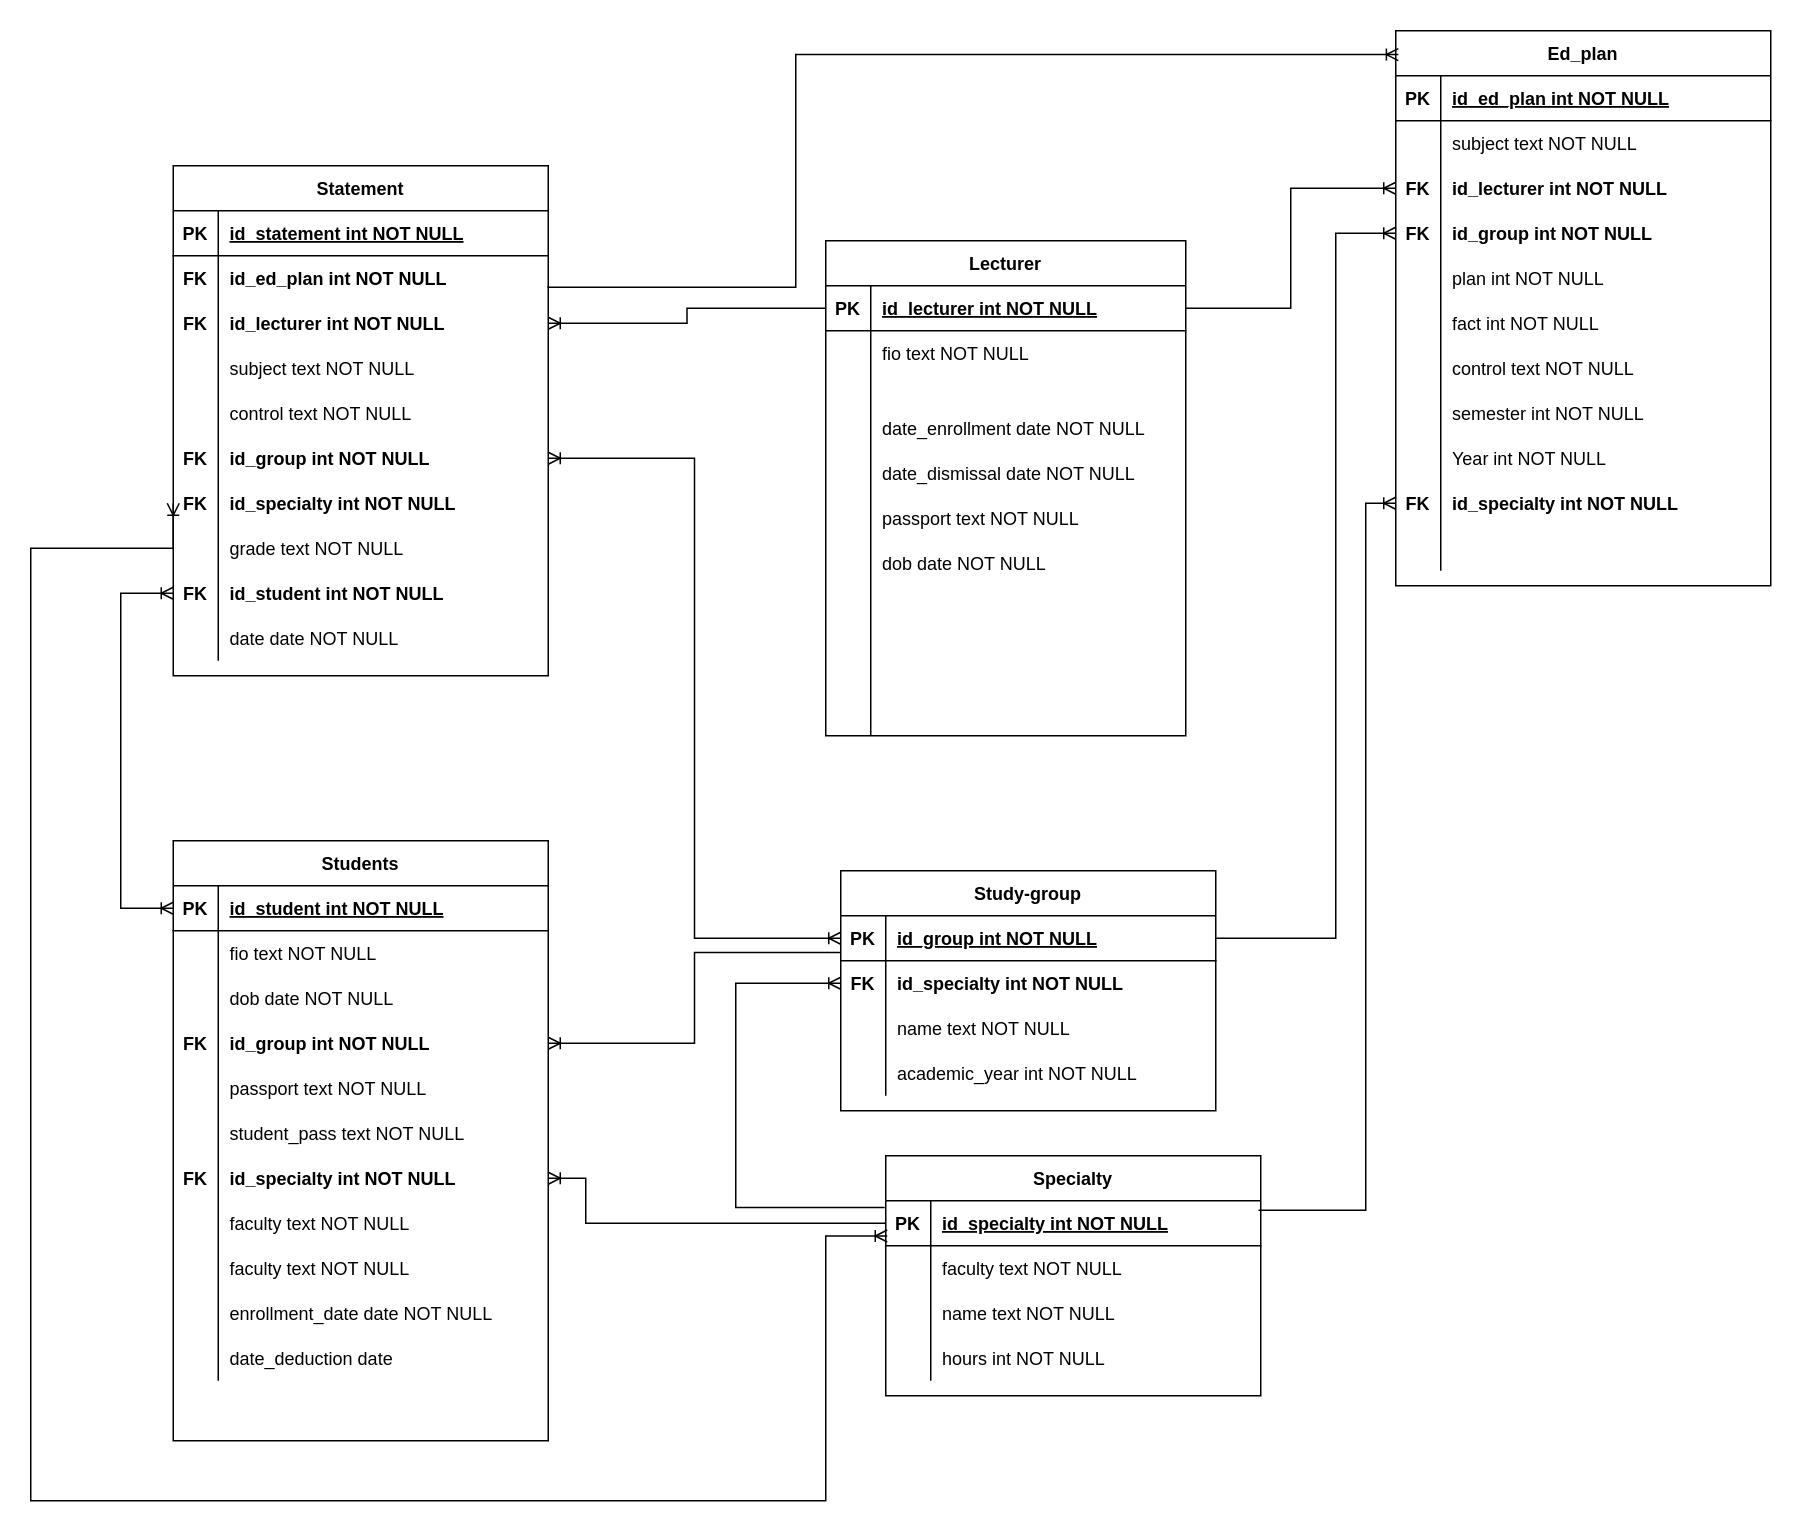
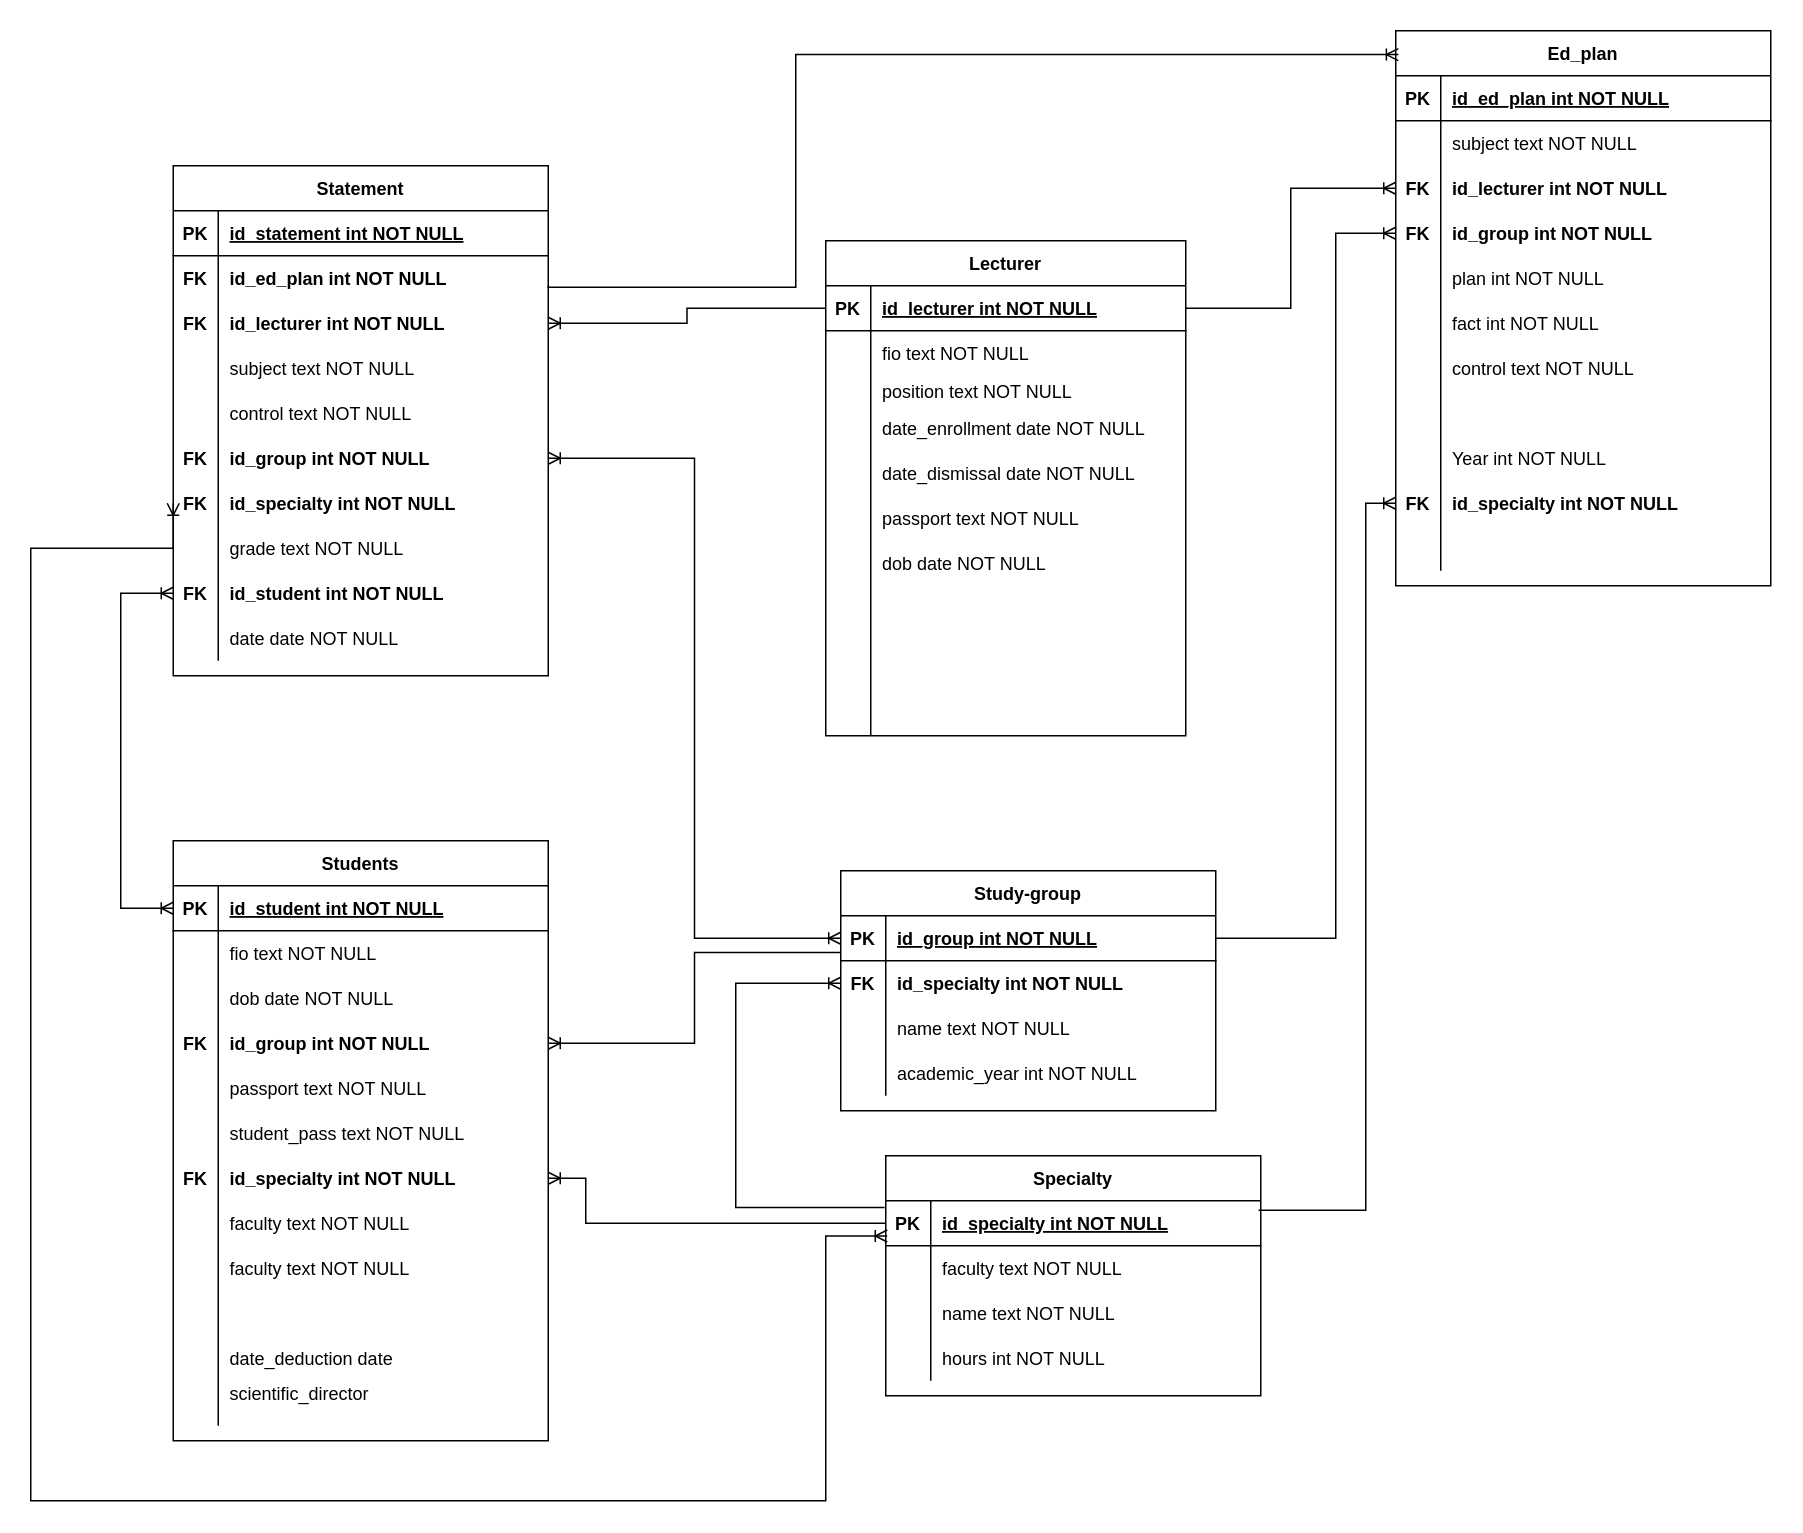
node "position text NOT NULL": added
node "semester int NOT NULL": removed
node "enrollment_date date NOT NULL": removed
node "scientific_director": added
